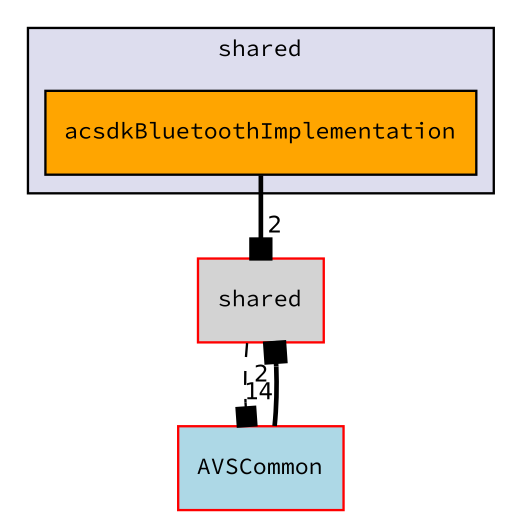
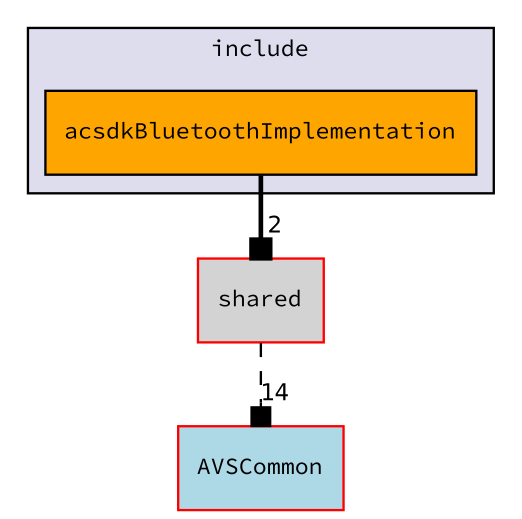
cluster "shared": label "shared" -> "include"
edge "AVSCommon" -> "shared": removed
